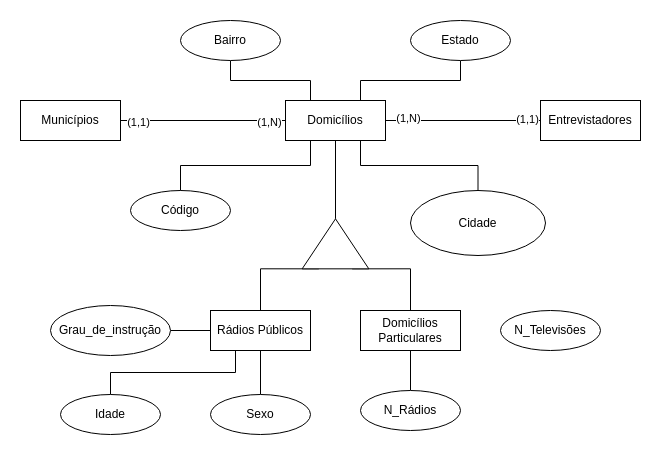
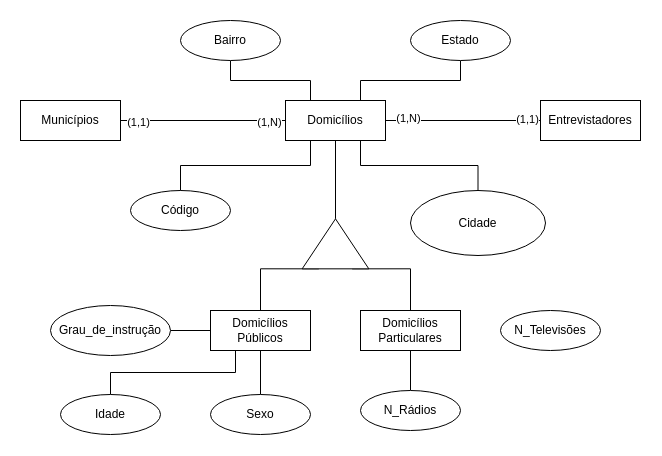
node "Rádios Públicos": label "Rádios Públicos" -> "Domicílios Públicos"
